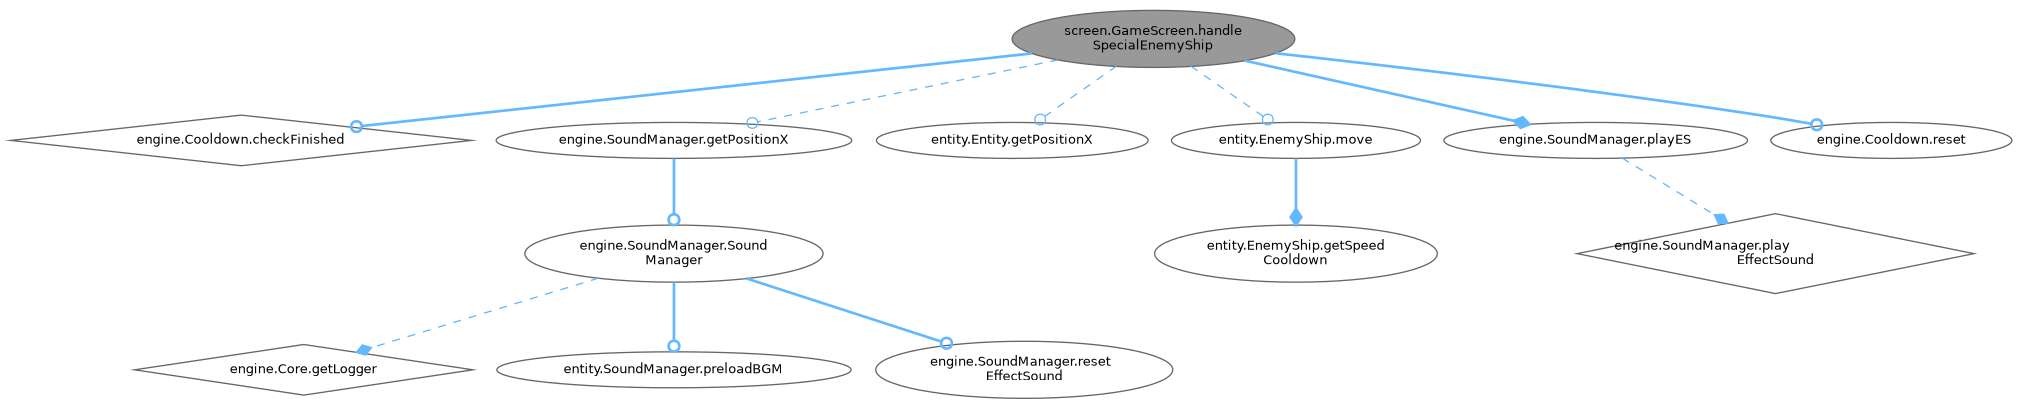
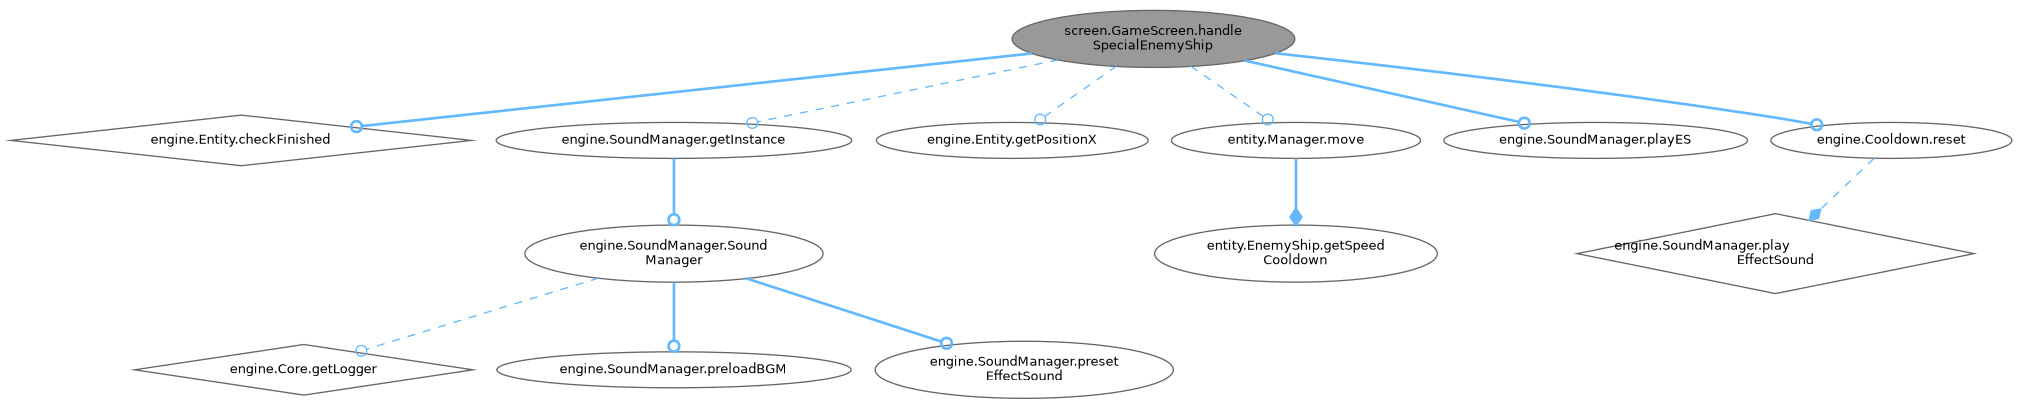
edge "screen.GameScreen.handle SpecialEnemyShip" -> "engine.SoundManager.playES": arrowhead diamond -> odot
node "engine.Cooldown.checkFinished": label "engine.Cooldown.checkFinished" -> "engine.Entity.checkFinished"
node "engine.SoundManager.getPositionX": label "engine.SoundManager.getPositionX" -> "engine.SoundManager.getInstance"
node "entity.Entity.getPositionX": label "entity.Entity.getPositionX" -> "engine.Entity.getPositionX"
node "entity.EnemyShip.move": label "entity.EnemyShip.move" -> "entity.Manager.move"
edge "engine.SoundManager.playES" -> "engine.SoundManager.play EffectSound": now "engine.Cooldown.reset" -> "engine.SoundManager.play EffectSound"
edge "engine.SoundManager.Sound Manager" -> "engine.Core.getLogger": arrowhead diamond -> odot
node "entity.SoundManager.preloadBGM": label "entity.SoundManager.preloadBGM" -> "engine.SoundManager.preloadBGM"
node "engine.SoundManager.reset EffectSound": label "engine.SoundManager.reset EffectSound" -> "engine.SoundManager.preset EffectSound"
